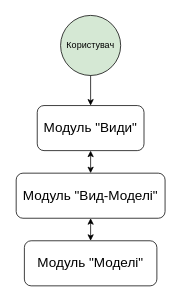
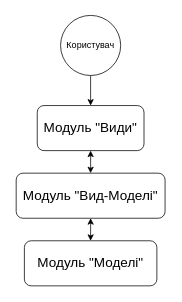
node "Користувач": fillcolor #d5e8d4 -> #ffffff
